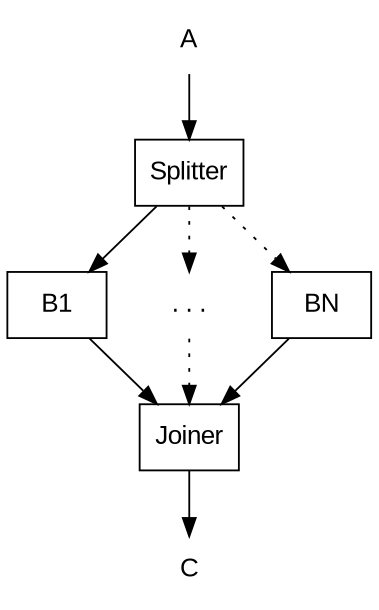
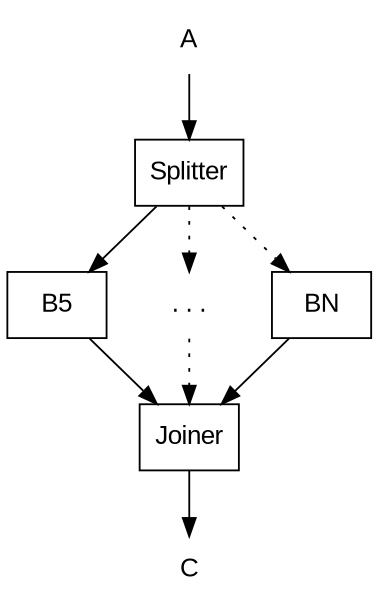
node "B1": label "B1" -> "B5"
